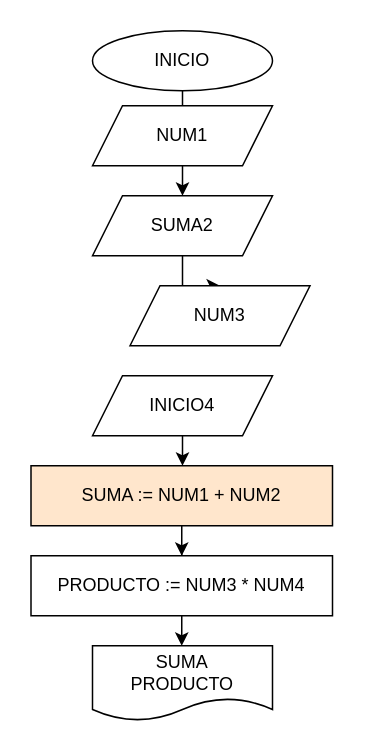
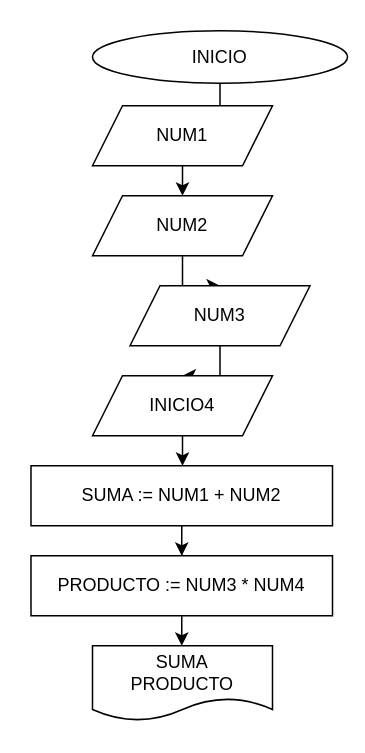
node "INICIO": size 180x60 -> 255x53
node "SUMA2": label "SUMA2" -> "NUM2"
edge "NUM3" -> "INICIO4": added
node "SUMA := NUM1 + NUM2": fillcolor #ffe6cc -> #ffffff
